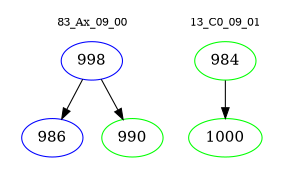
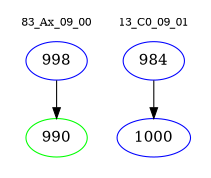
node "984": color green -> blue
node "986": removed
node "1000": color green -> blue
